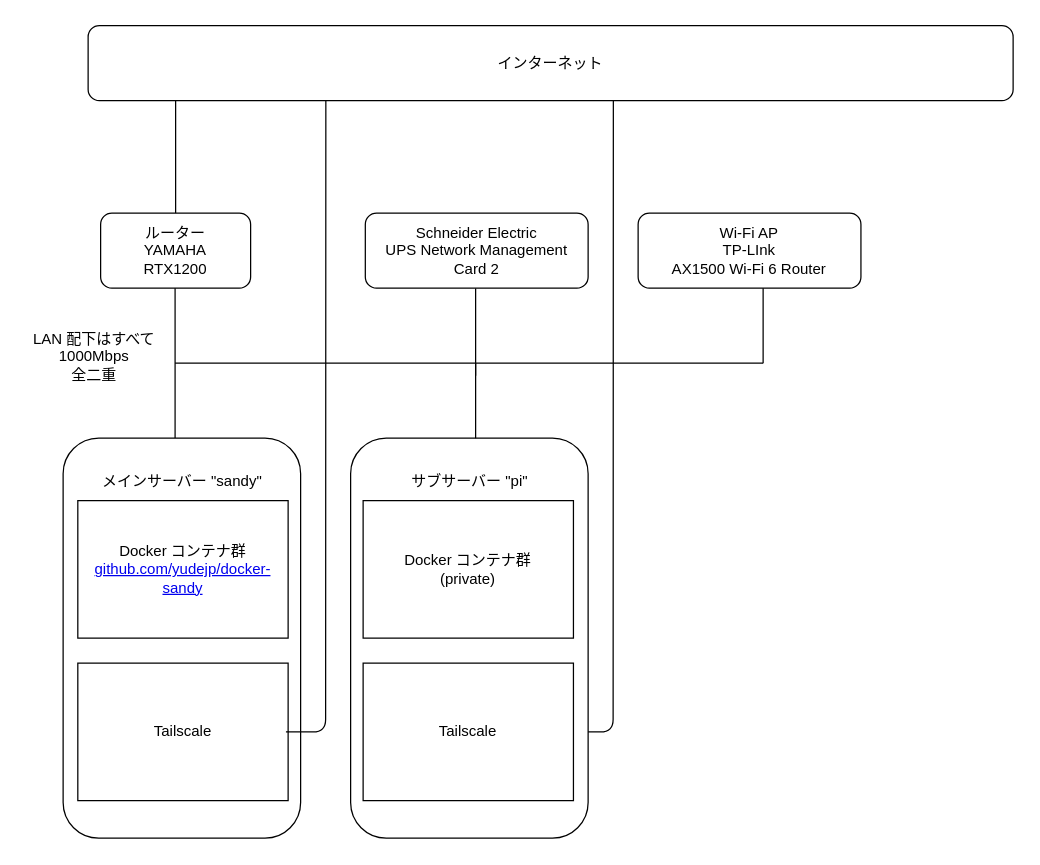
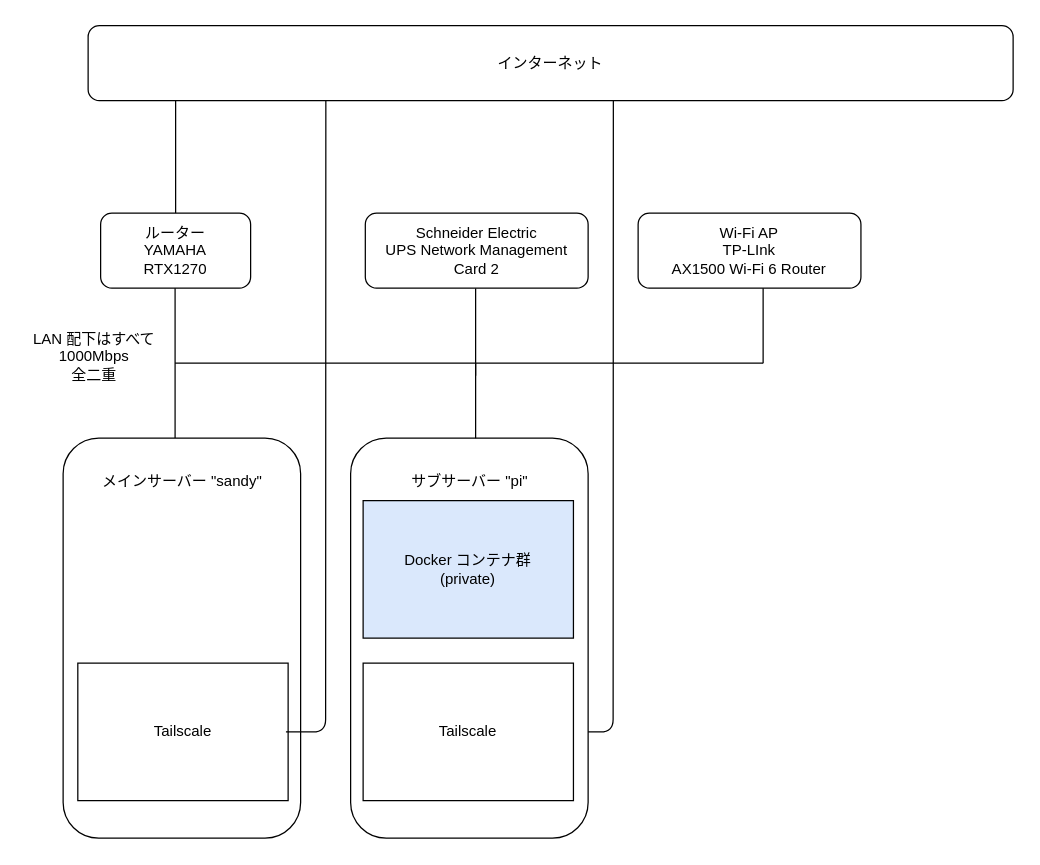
node "ルーター YAMAHA RTX1200": label "ルーター YAMAHA RTX1200" -> "ルーター YAMAHA RTX1270"
node "Docker コンテナ群 github.com/yudejp/docker-sandy": removed
node "Docker コンテナ群 (private)": fillcolor #ffffff -> #dae8fc
